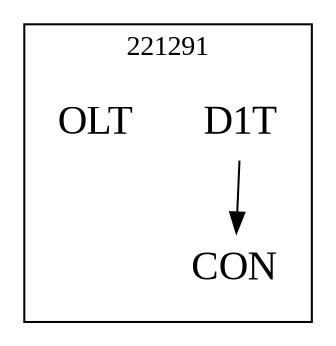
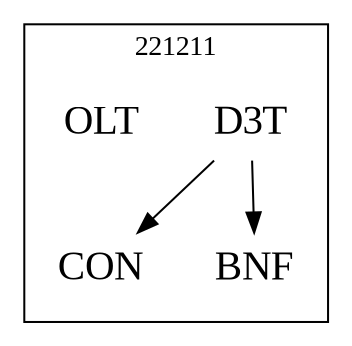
cluster "221291": label "221291" -> "221211"
node "D1T": label "D1T" -> "D3T"
node "BNF": added
